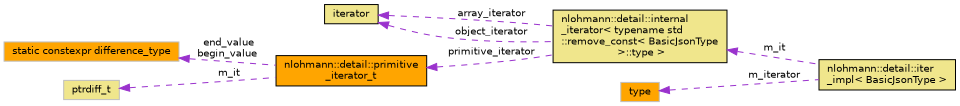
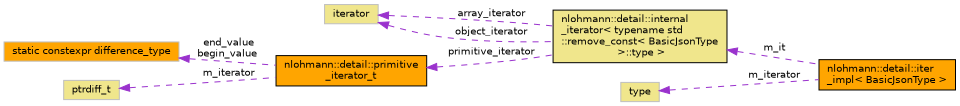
node "iterator": color black -> grey75
edge "nlohmann::detail::primitive _iterator_t" -> "ptrdiff_t": label " m_it" -> " m_iterator"
node "nlohmann::detail::iter _impl< BasicJsonType >": fillcolor khaki -> orange
node "type": fillcolor orange -> khaki
